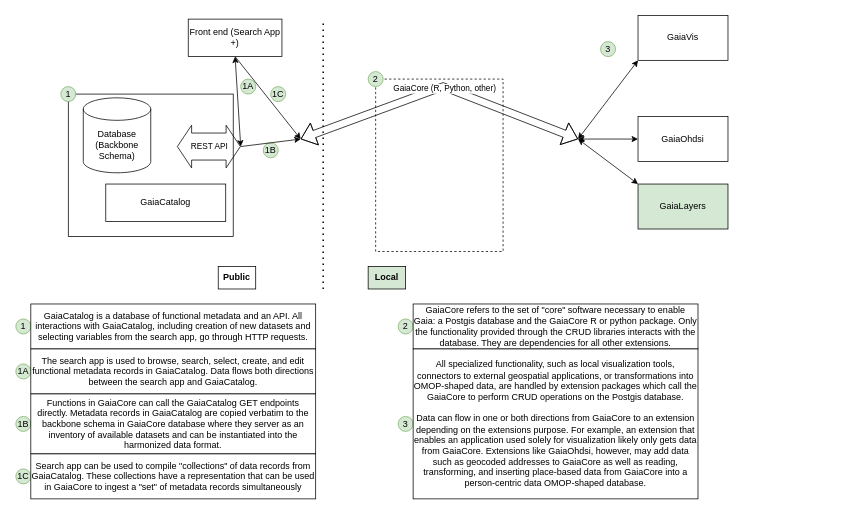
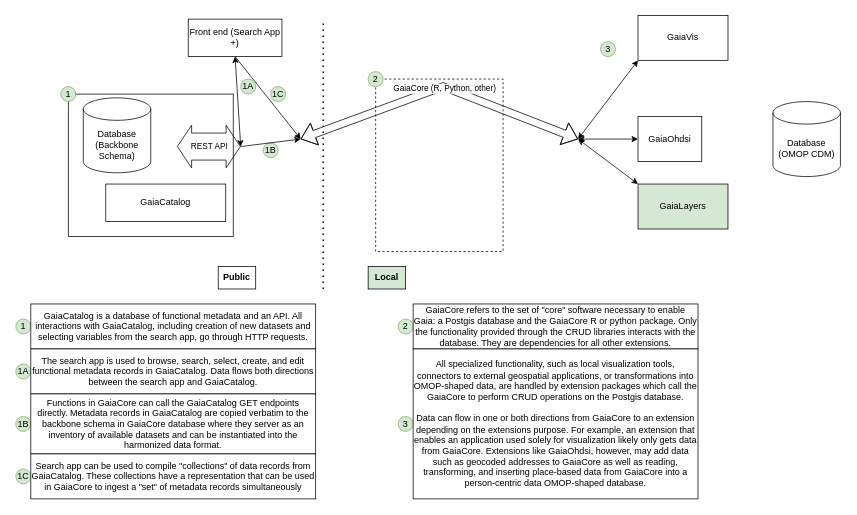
node "GaiaOhdsi": size 90x45 -> 64x45
node "Database (OMOP CDM)": added
